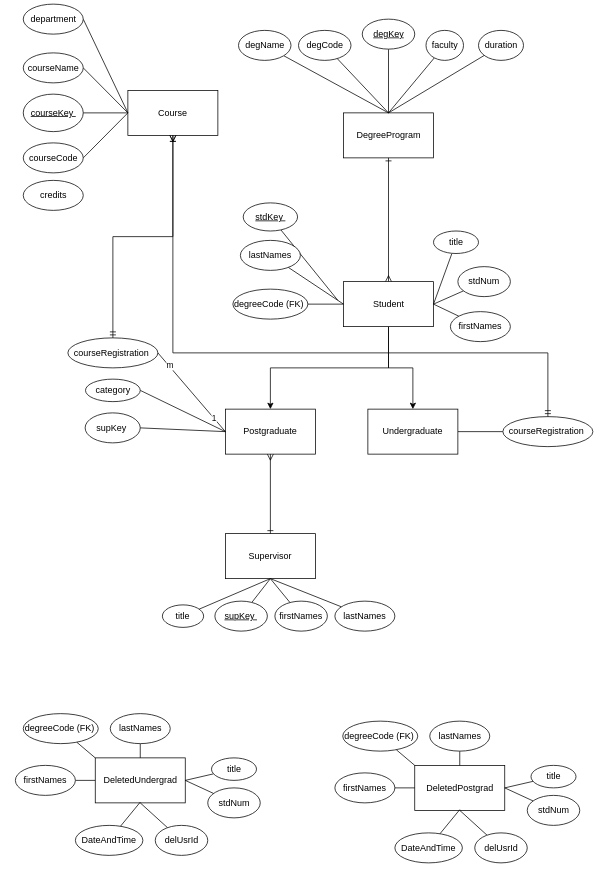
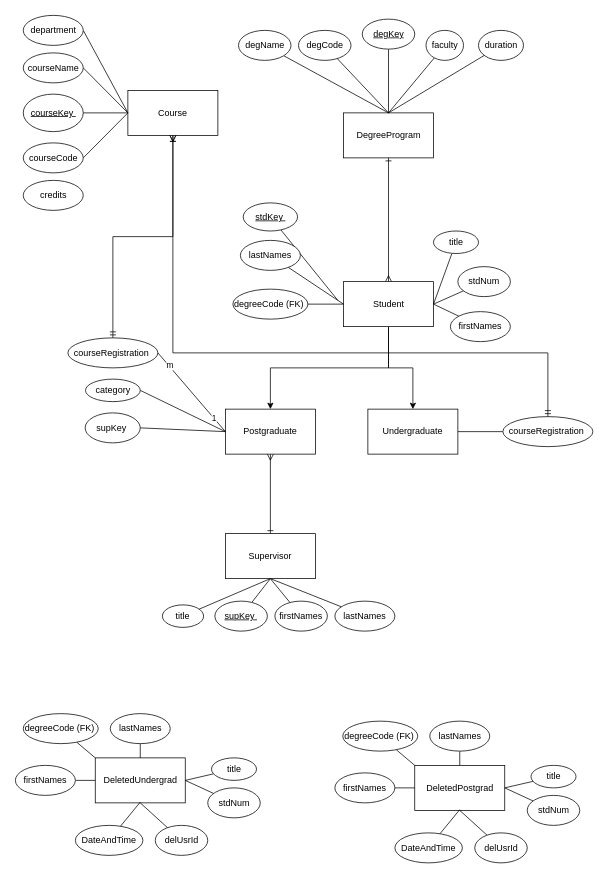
node "department": moved (53, 19) -> (53, 30)
